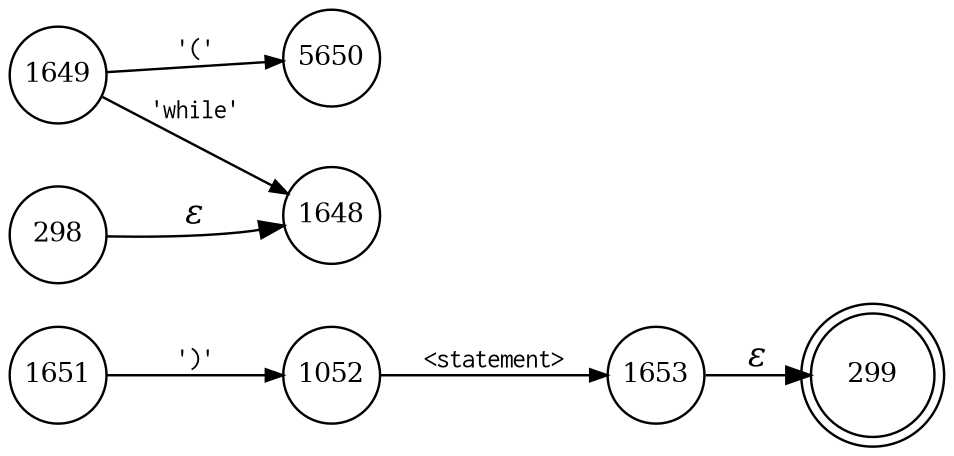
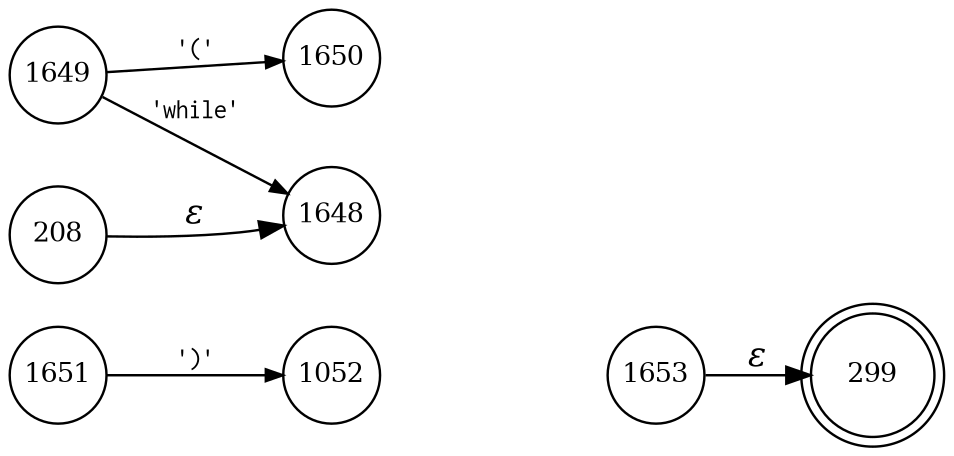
node "5650": label "5650" -> "1650"
node "298": label "298" -> "208"
edge "1052" -> "1653": removed, label "<statement>"
